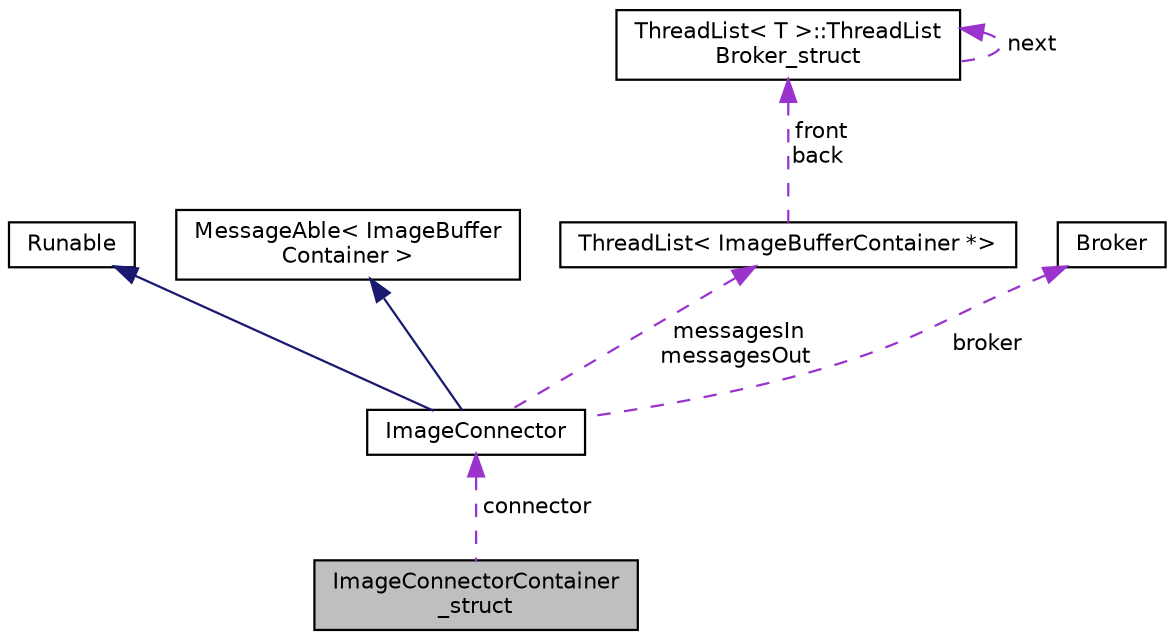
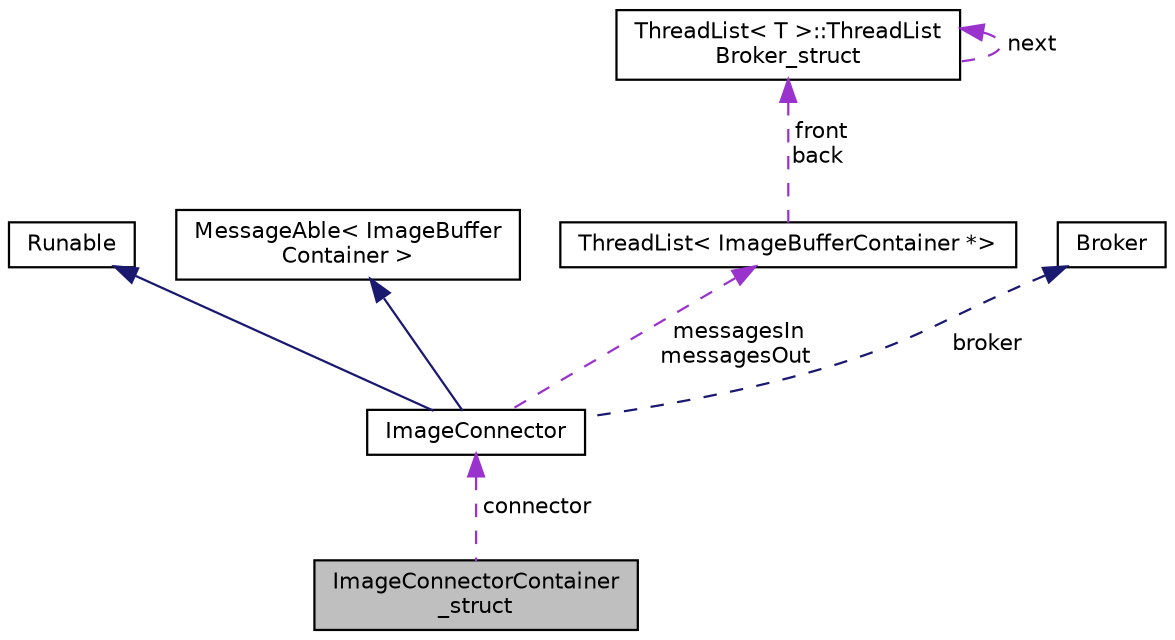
edge "ImageConnector" -> "Broker": color darkorchid3 -> midnightblue
